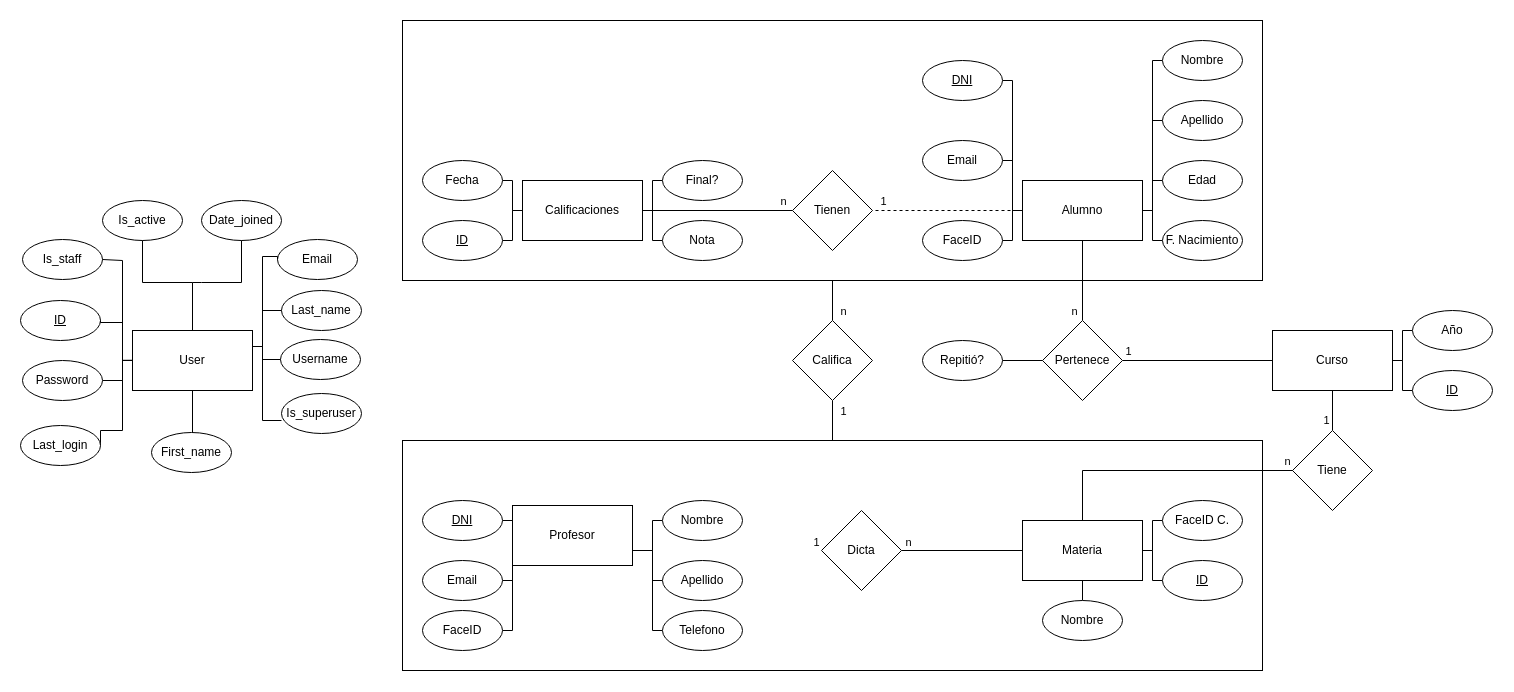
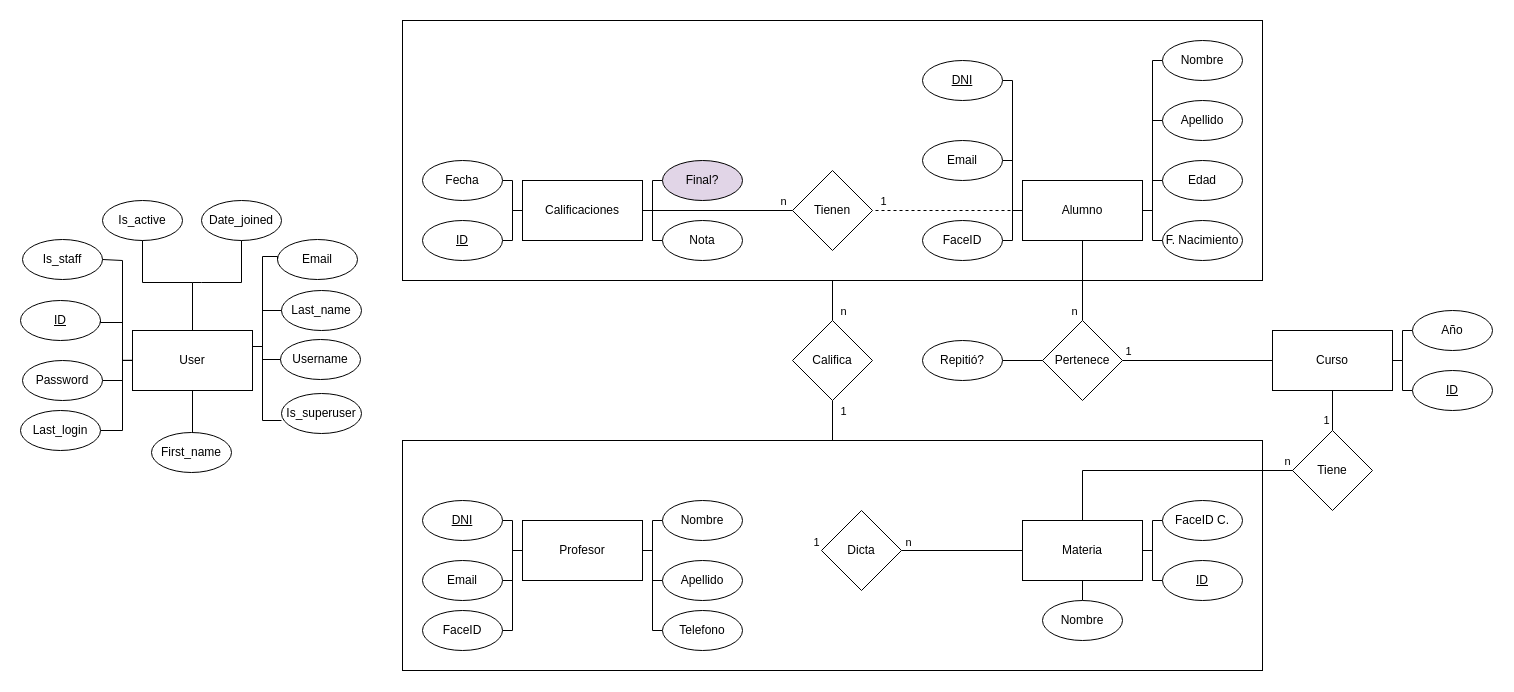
node "Final?": fillcolor #ffffff -> #e1d5e7
node "Last_login": moved (61, 446) -> (61, 431)
node "Profesor": moved (573, 536) -> (583, 551)
